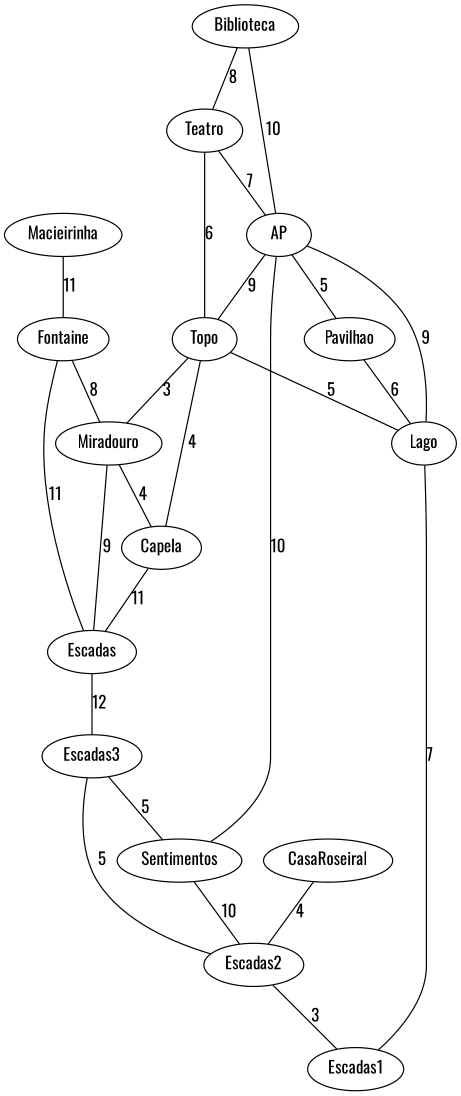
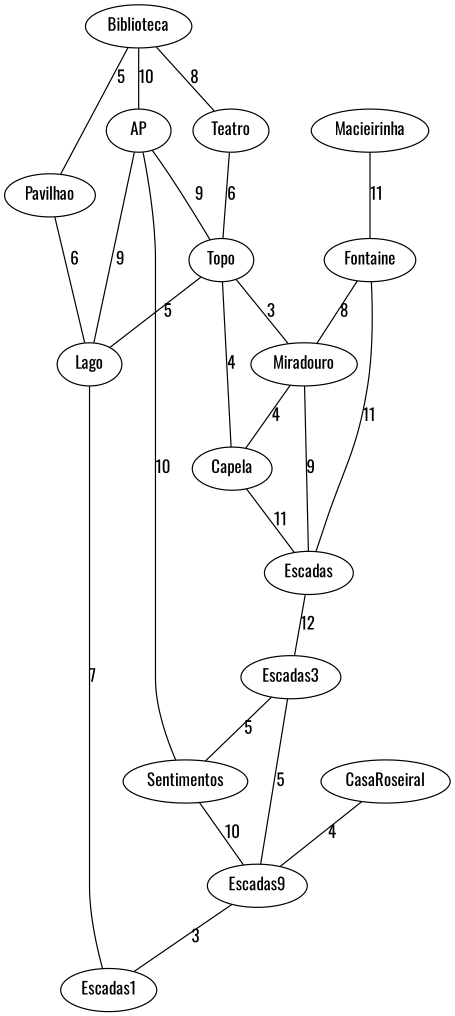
edge "Teatro" -- "AP": removed, label "7"
edge "AP" -- "Pavilhao": now "Biblioteca" -- "Pavilhao"
node "Escadas2": label "Escadas2" -> "Escadas9"
